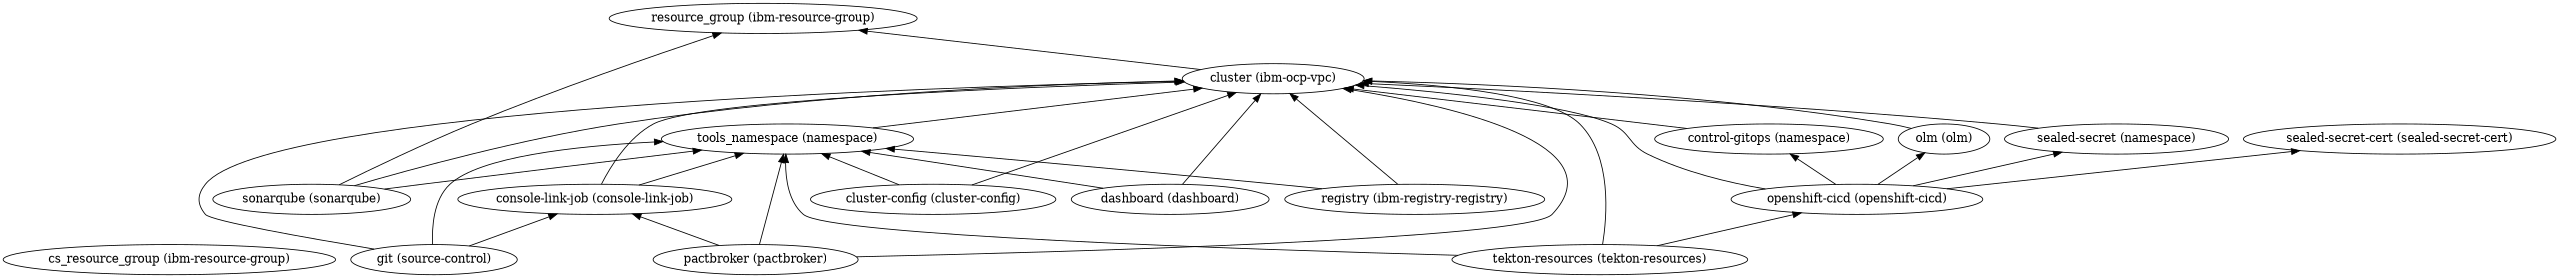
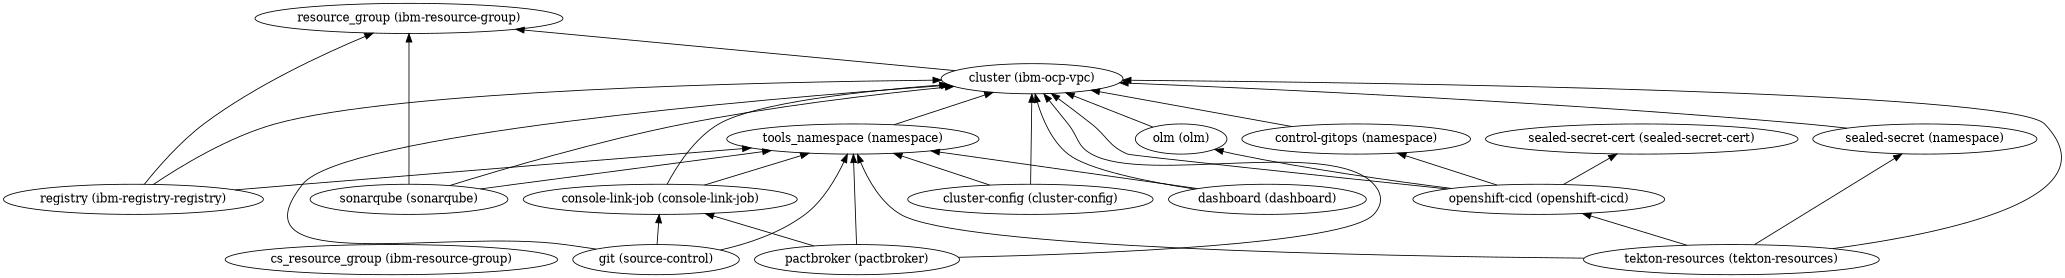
edge "registry (ibm-registry-registry)" -> "resource_group (ibm-resource-group)": added
edge "openshift-cicd (openshift-cicd)" -> "sealed-secret (namespace)": now "tekton-resources (tekton-resources)" -> "sealed-secret (namespace)"
